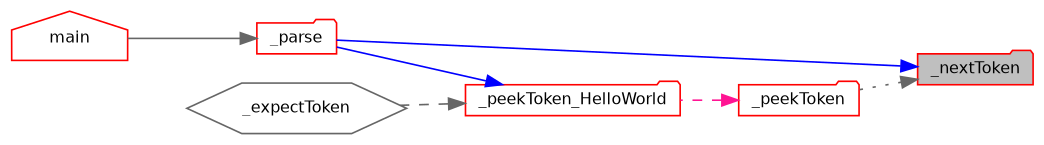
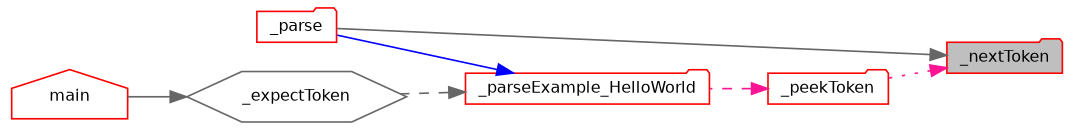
edge "main" -> "_parse": now "main" -> "_expectToken"
edge "_parse" -> "_nextToken": color blue -> gray40
edge "_peekToken" -> "_nextToken": color gray40 -> deeppink
node "_peekToken_HelloWorld": label "_peekToken_HelloWorld" -> "_parseExample_HelloWorld"
